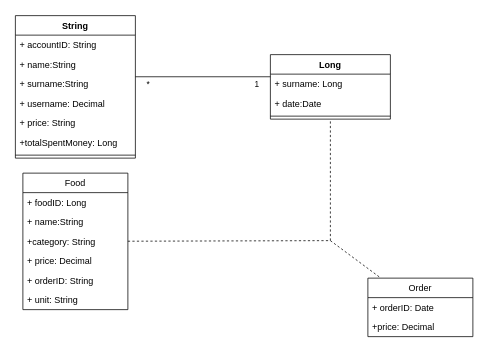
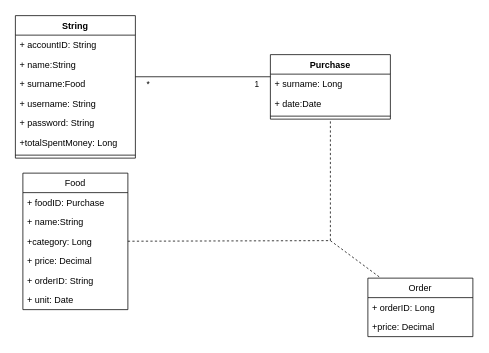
node "Long": label "Long" -> "Purchase"
node "+ surname:String": label "+ surname:String" -> "+ surname:Food"
node "+ username: Decimal": label "+ username: Decimal" -> "+ username: String"
node "+ price: String": label "+ price: String" -> "+ password: String"
node "+ foodID: Long": label "+ foodID: Long" -> "+ foodID: Purchase"
node "+category: String": label "+category: String" -> "+category: Long"
node "+ unit: String": label "+ unit: String" -> "+ unit: Date"
node "+ orderID: Date": label "+ orderID: Date" -> "+ orderID: Long"
